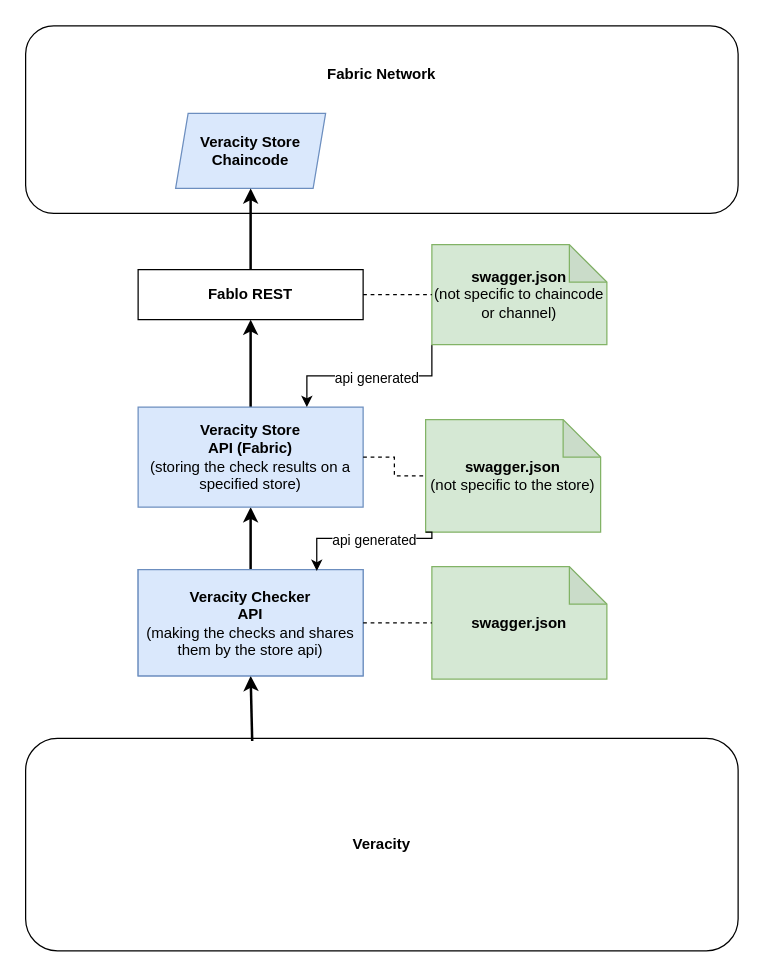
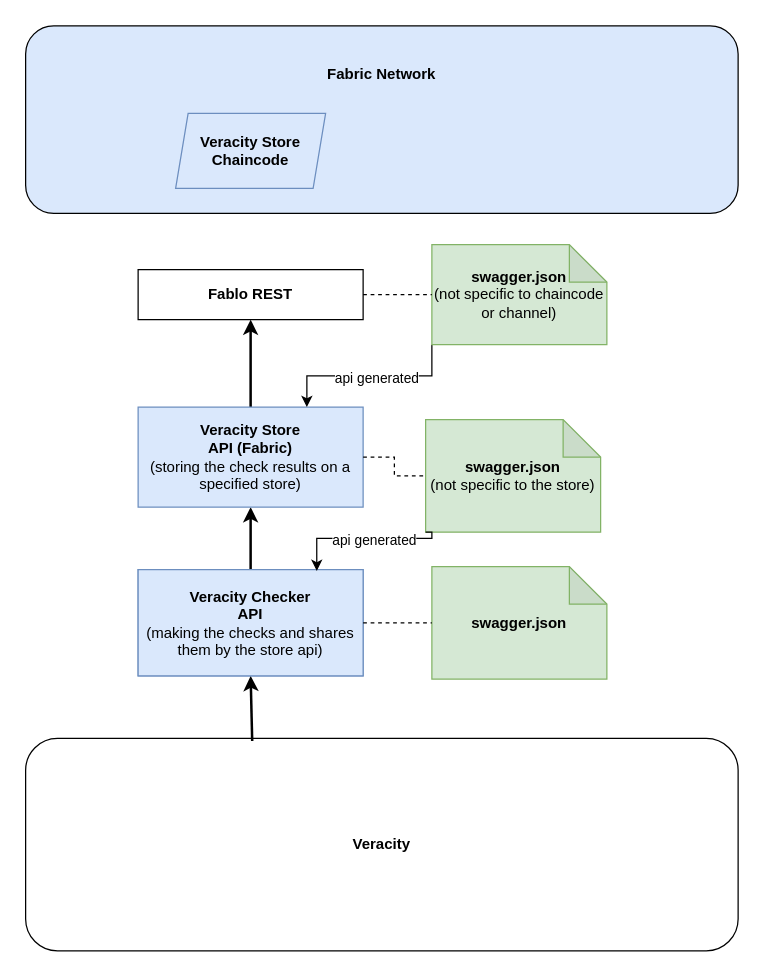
node "Fabric Network": fillcolor #ffffff -> #dae8fc
edge "Fablo REST" -> "Veracity Store Chaincode": removed
